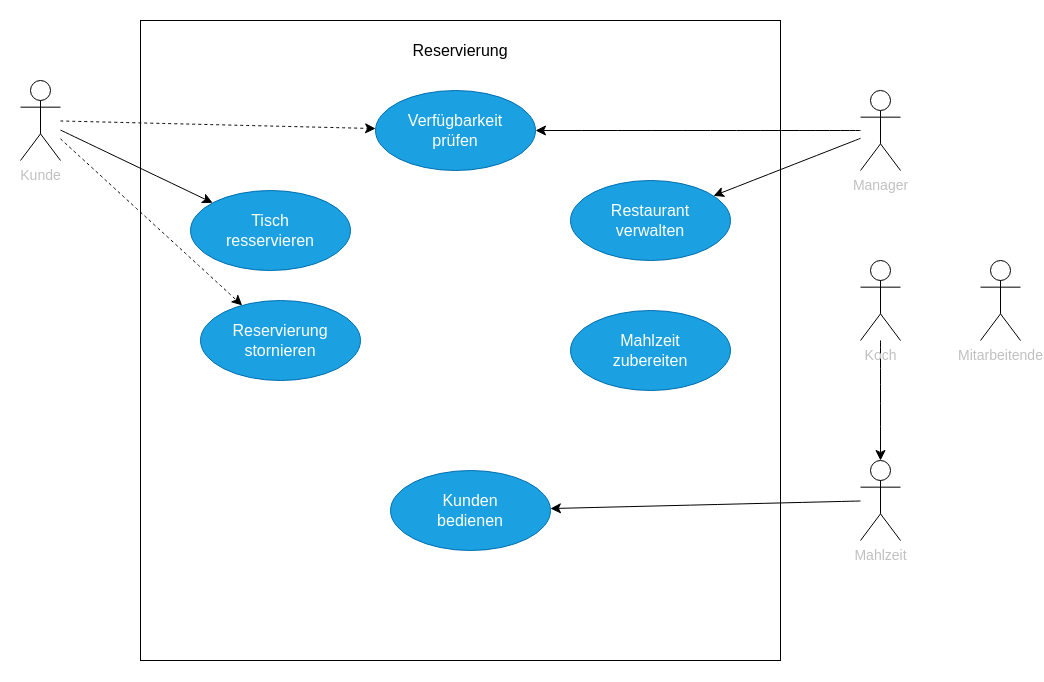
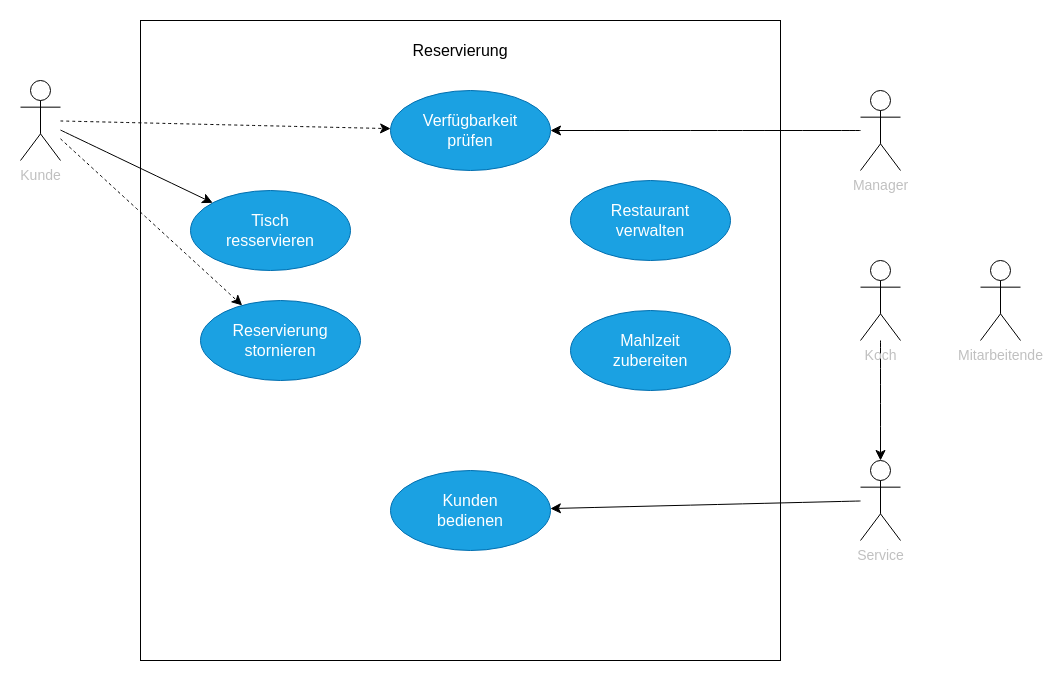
node "Verfügbarkeitprüfen": moved (456, 131) -> (471, 131)
edge "Manager" -> "Restaurant verwalten": removed
node "Mahlzeit": label "Mahlzeit" -> "Service"
